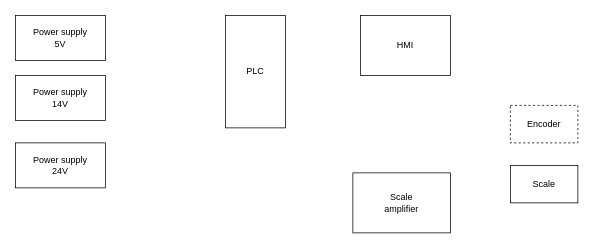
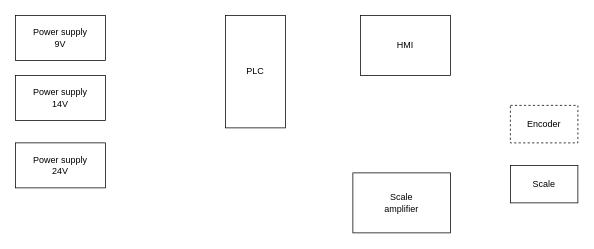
node "Power supply 5V": label "Power supply 5V" -> "Power supply 9V"
